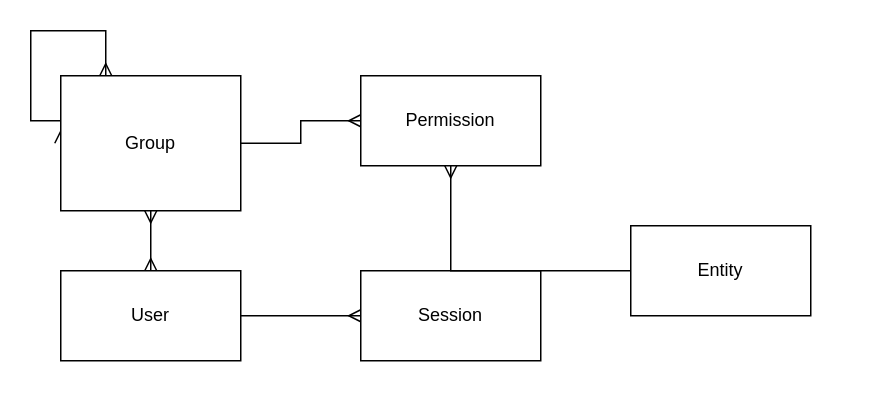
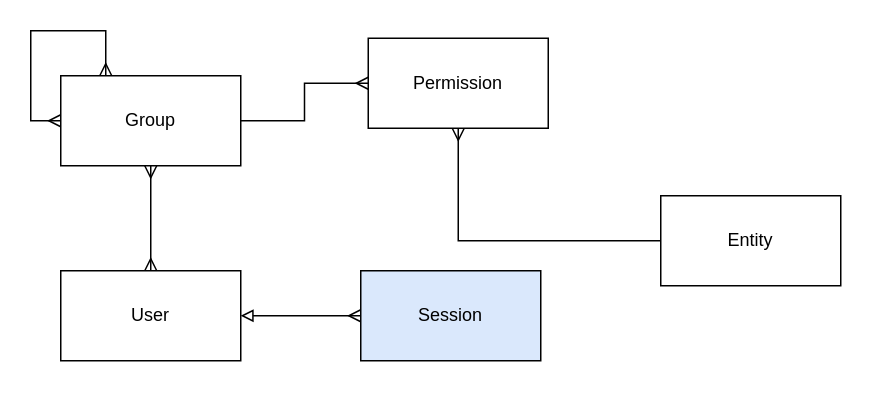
node "Permission": moved (451, 121) -> (458, 83)
node "Group": size 180x135 -> 180x90
node "Entity": moved (721, 271) -> (751, 241)
edge "User" -> "Session": arrowhead none -> block
node "Session": fillcolor #ffffff -> #dae8fc
